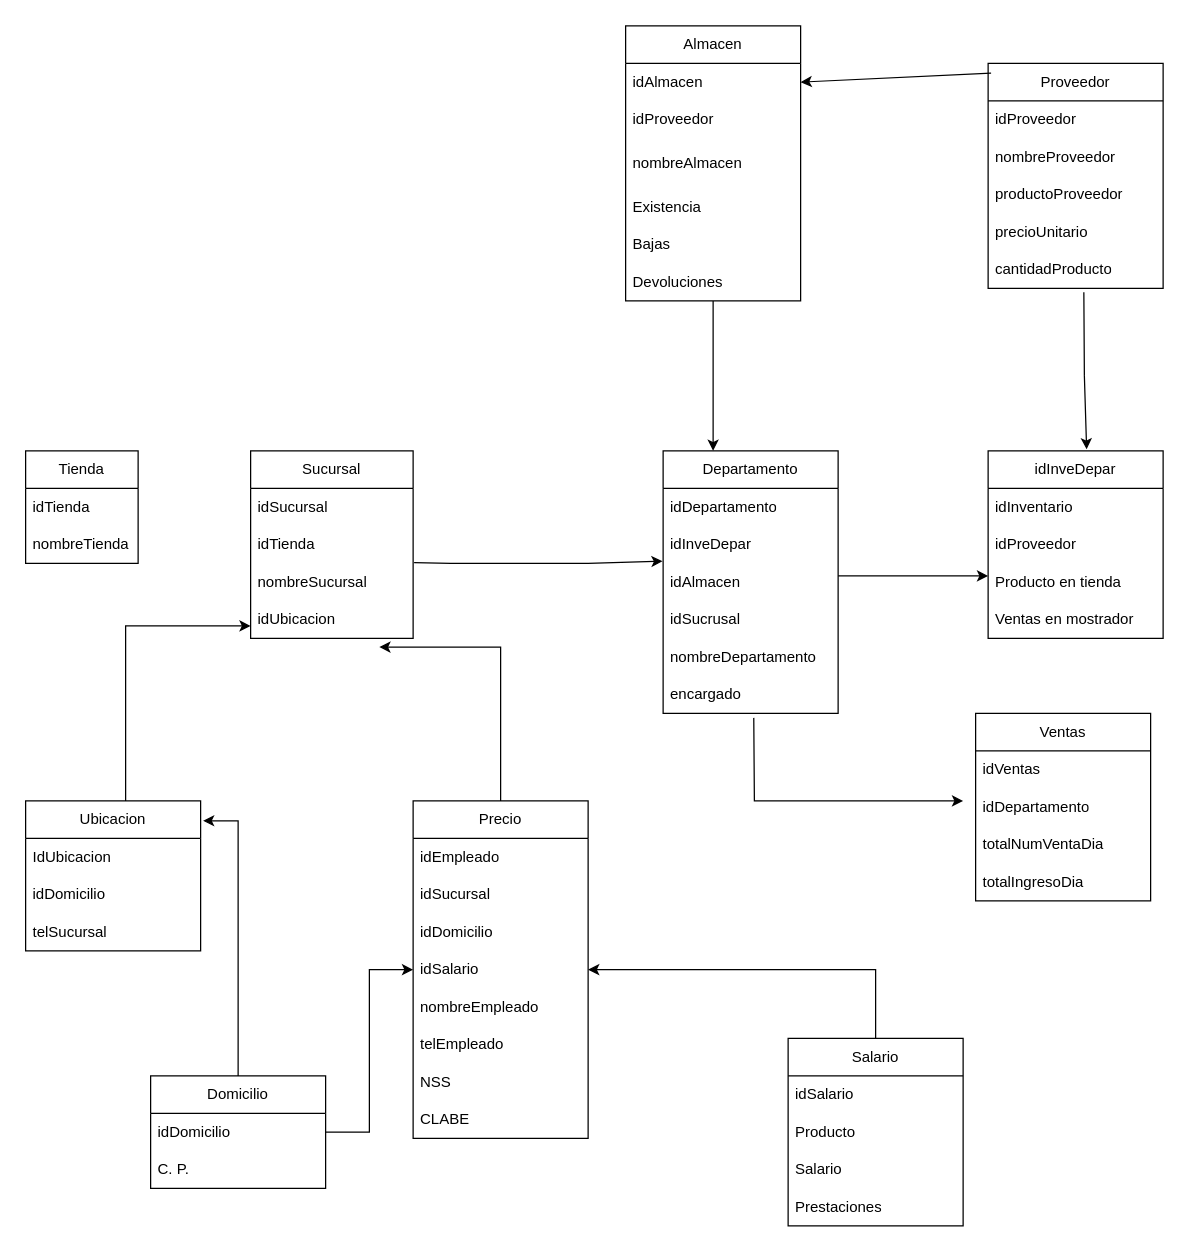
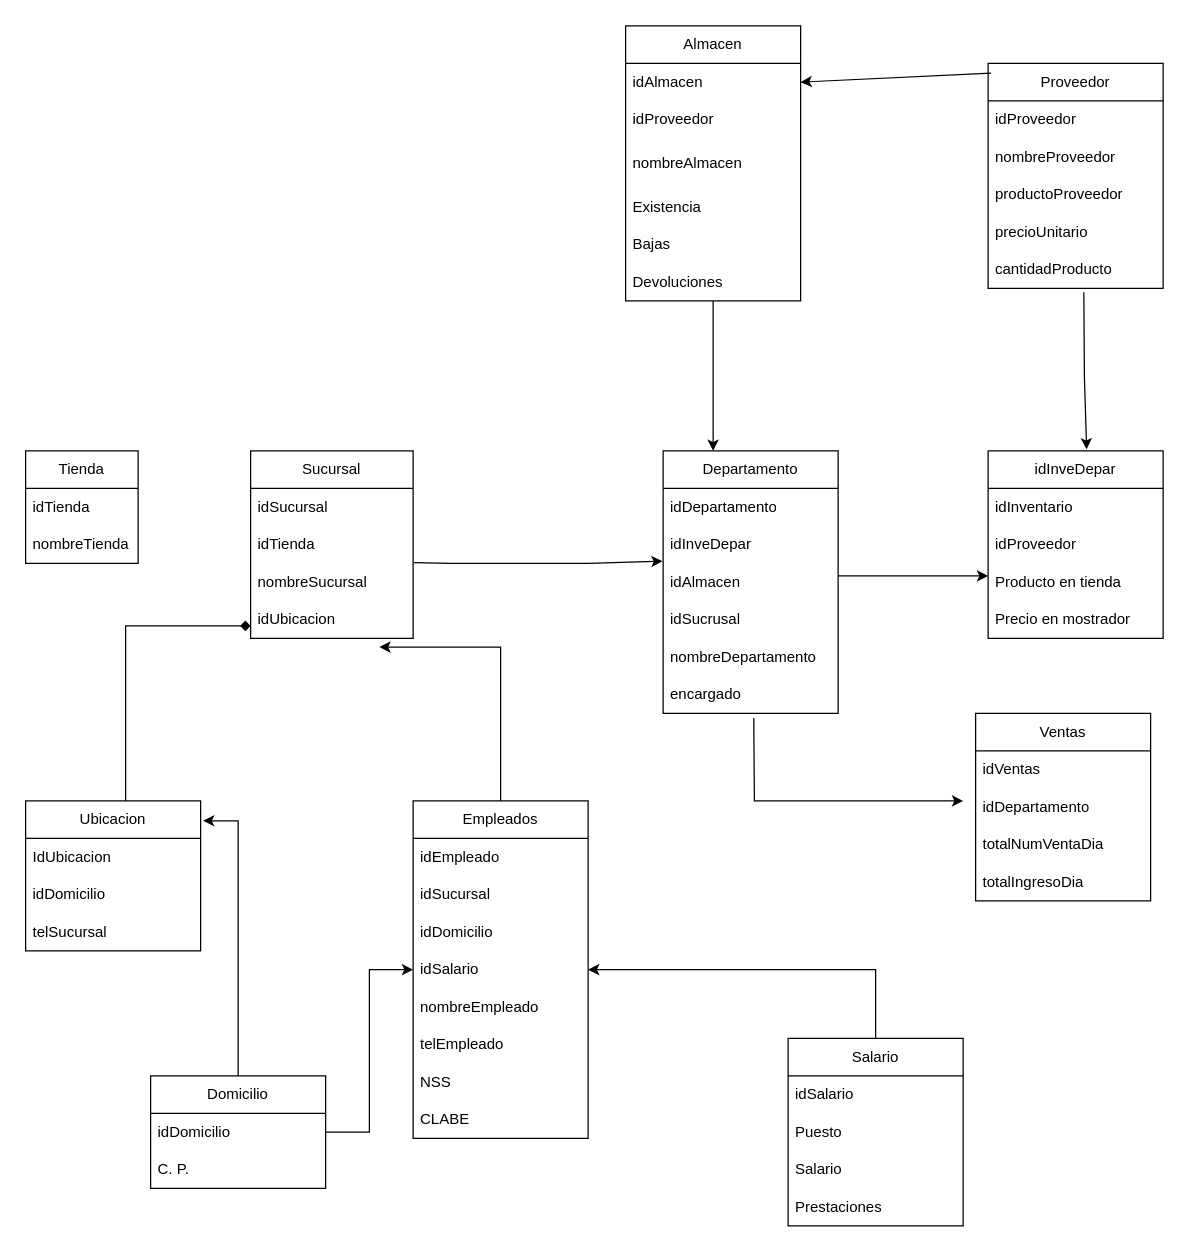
node "Ventas en mostrador": label "Ventas en mostrador" -> "Precio en mostrador"
edge "Ubicacion" -> "Sucursal": arrowhead classic -> diamond
node "Precio": label "Precio" -> "Empleados"
node "Producto": label "Producto" -> "Puesto"
